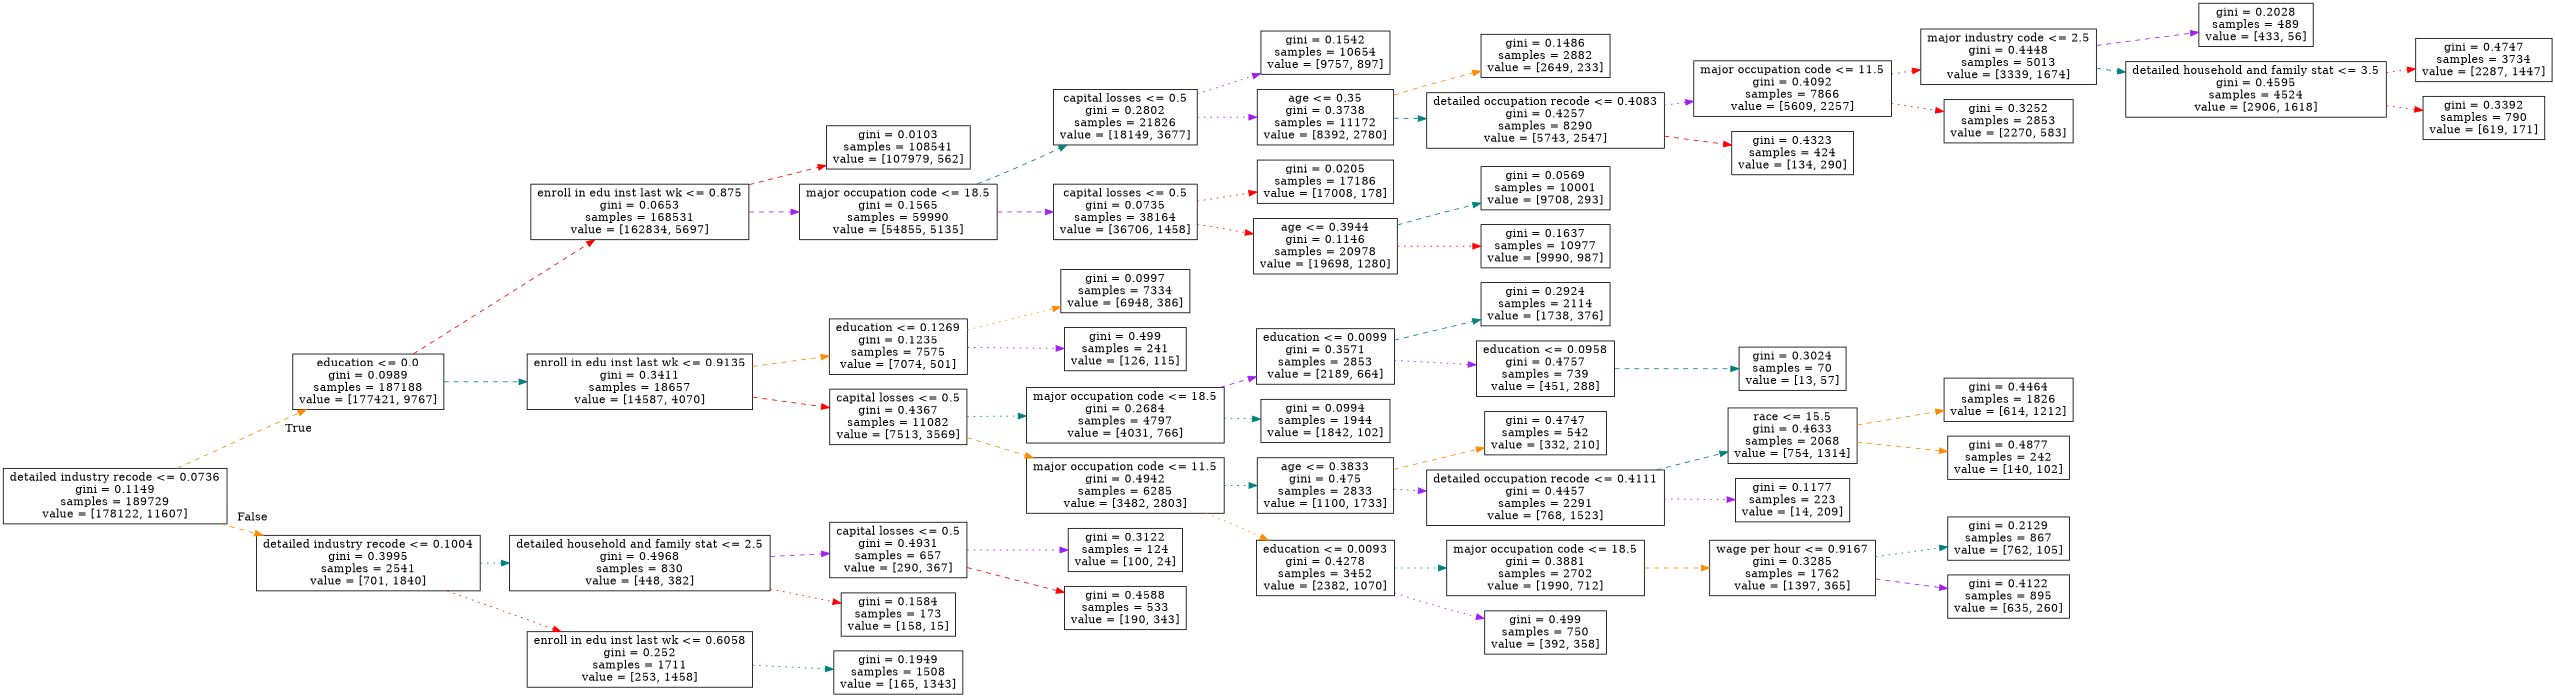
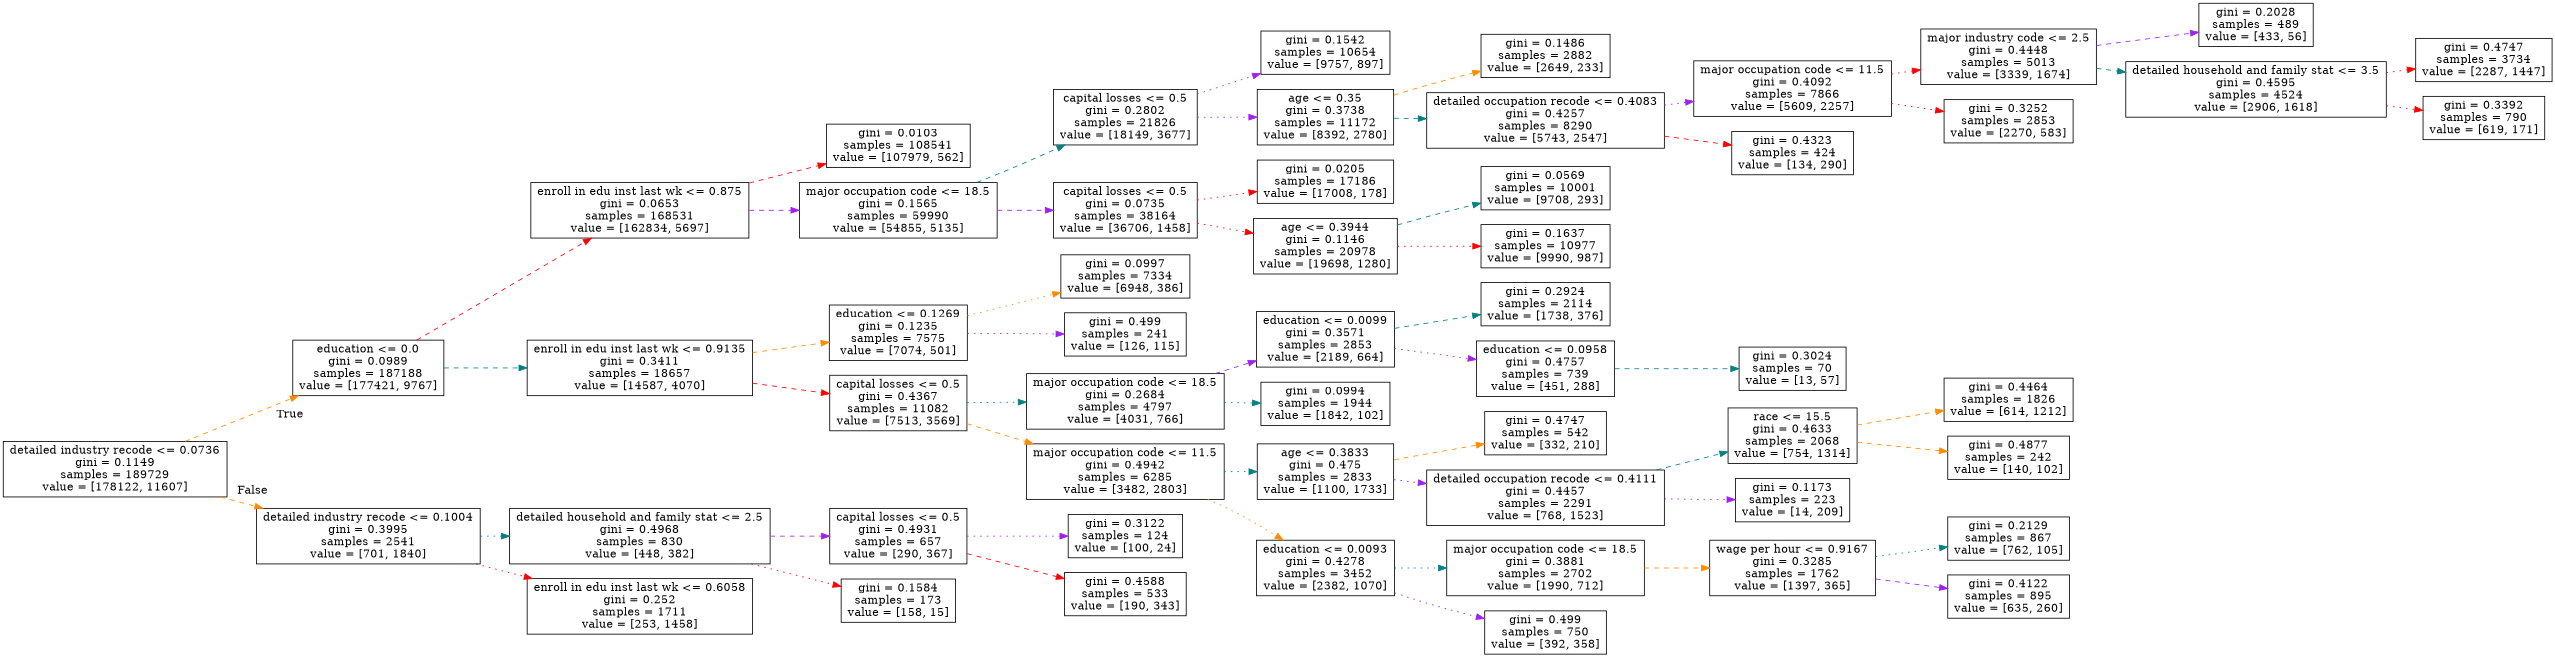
node "gini = 0.1177 samples = 223 value = [14, 209]": label "gini = 0.1177 samples = 223 value = [14, 209]" -> "gini = 0.1173 samples = 223 value = [14, 209]"
node "gini = 0.1949 samples = 1508 value = [165, 1343]": removed
